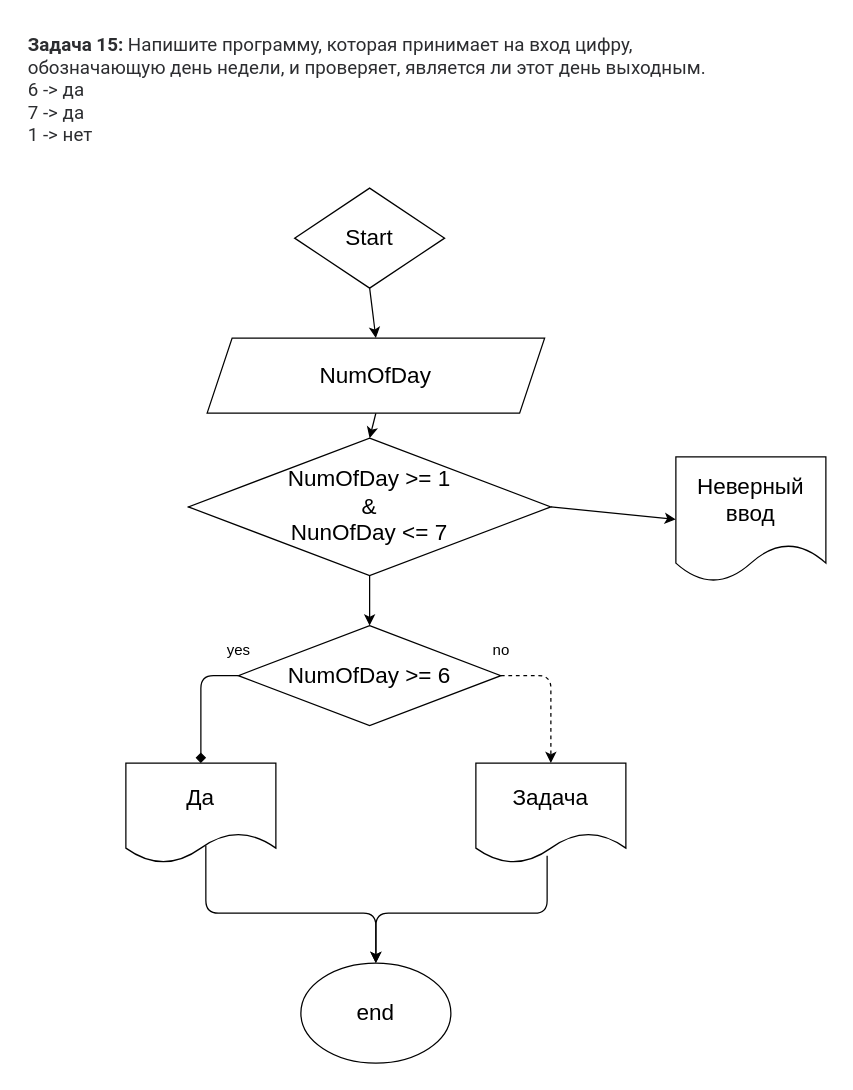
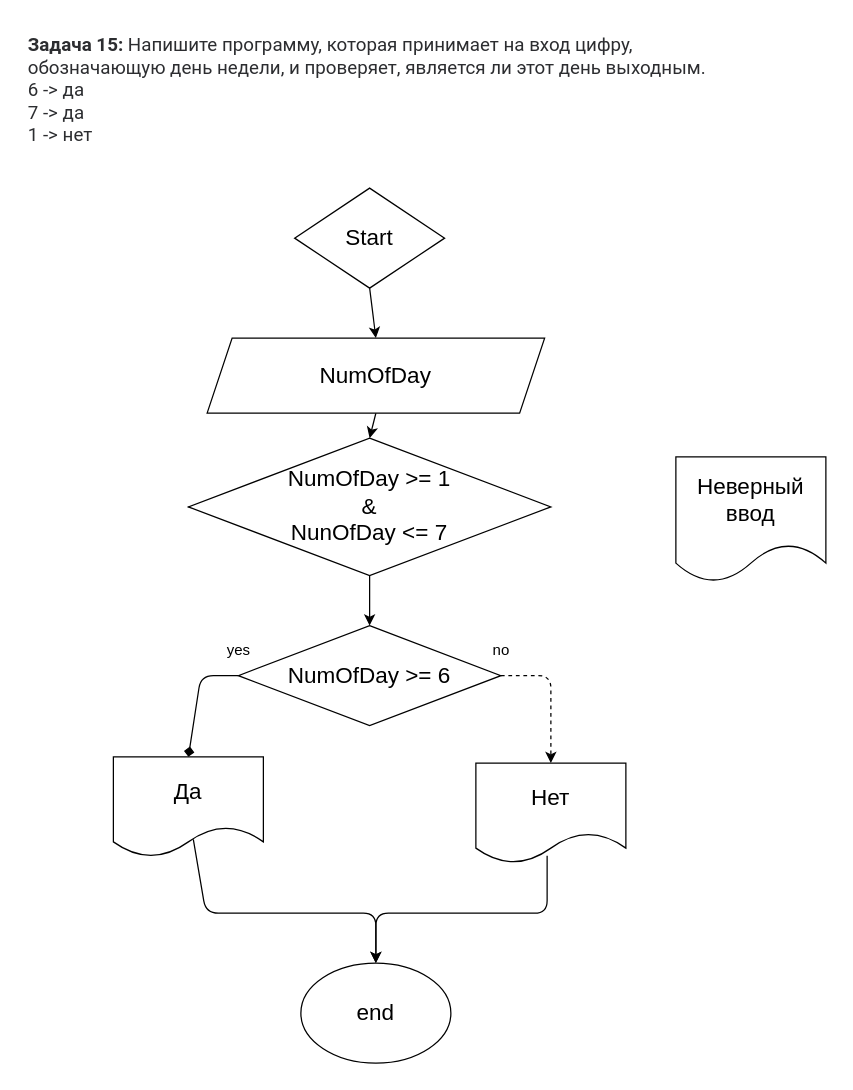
edge "NumOfDay >= 1 & NunOfDay <= 7" -> "Неверный ввод": removed
node "Задача": label "Задача" -> "Нет"
node "Да": moved (201, 813) -> (188, 807)
